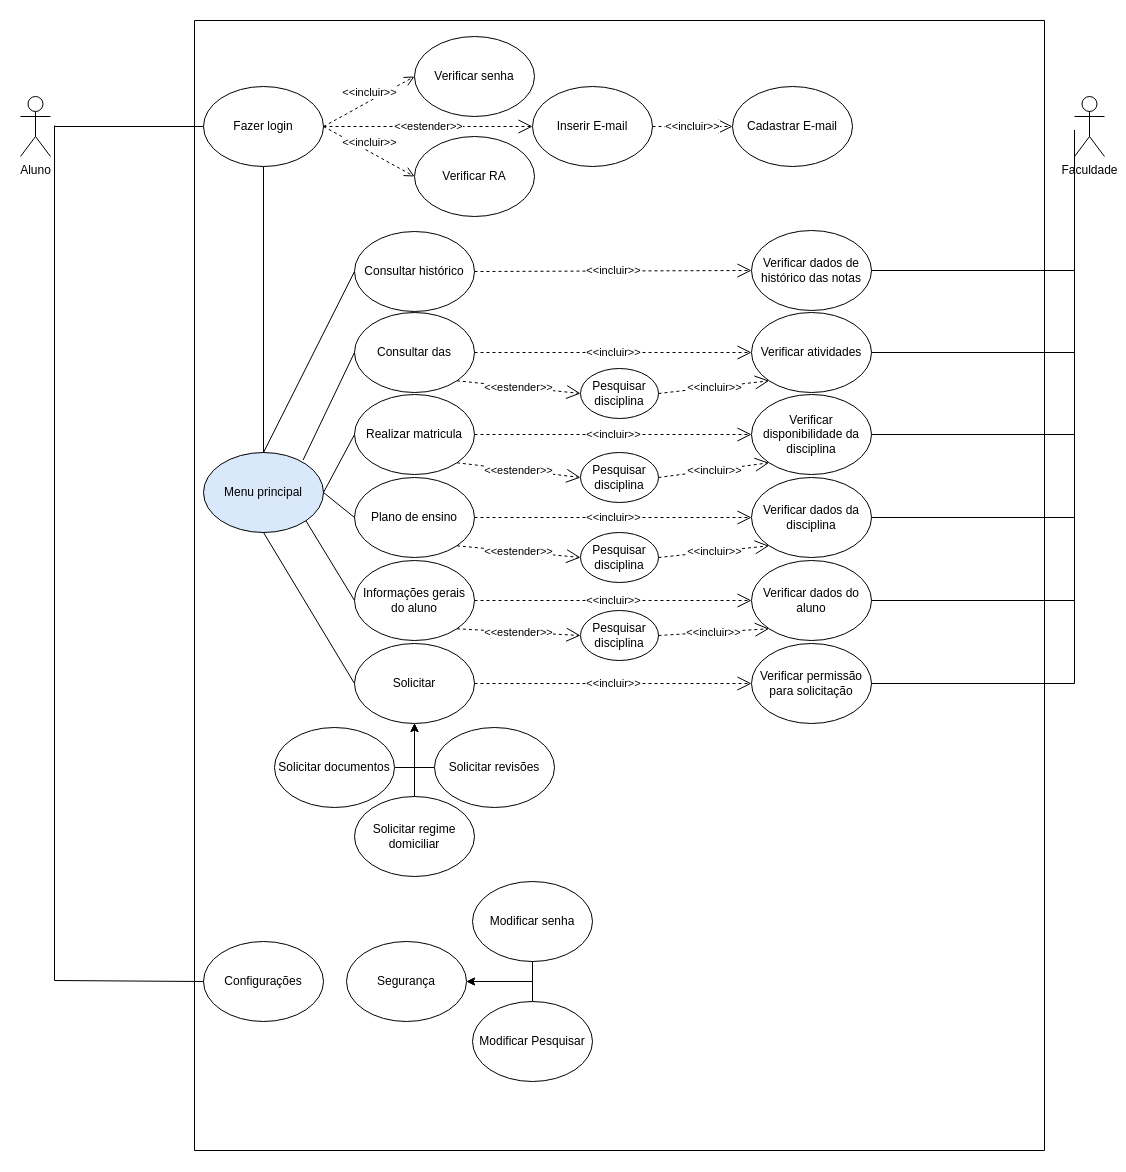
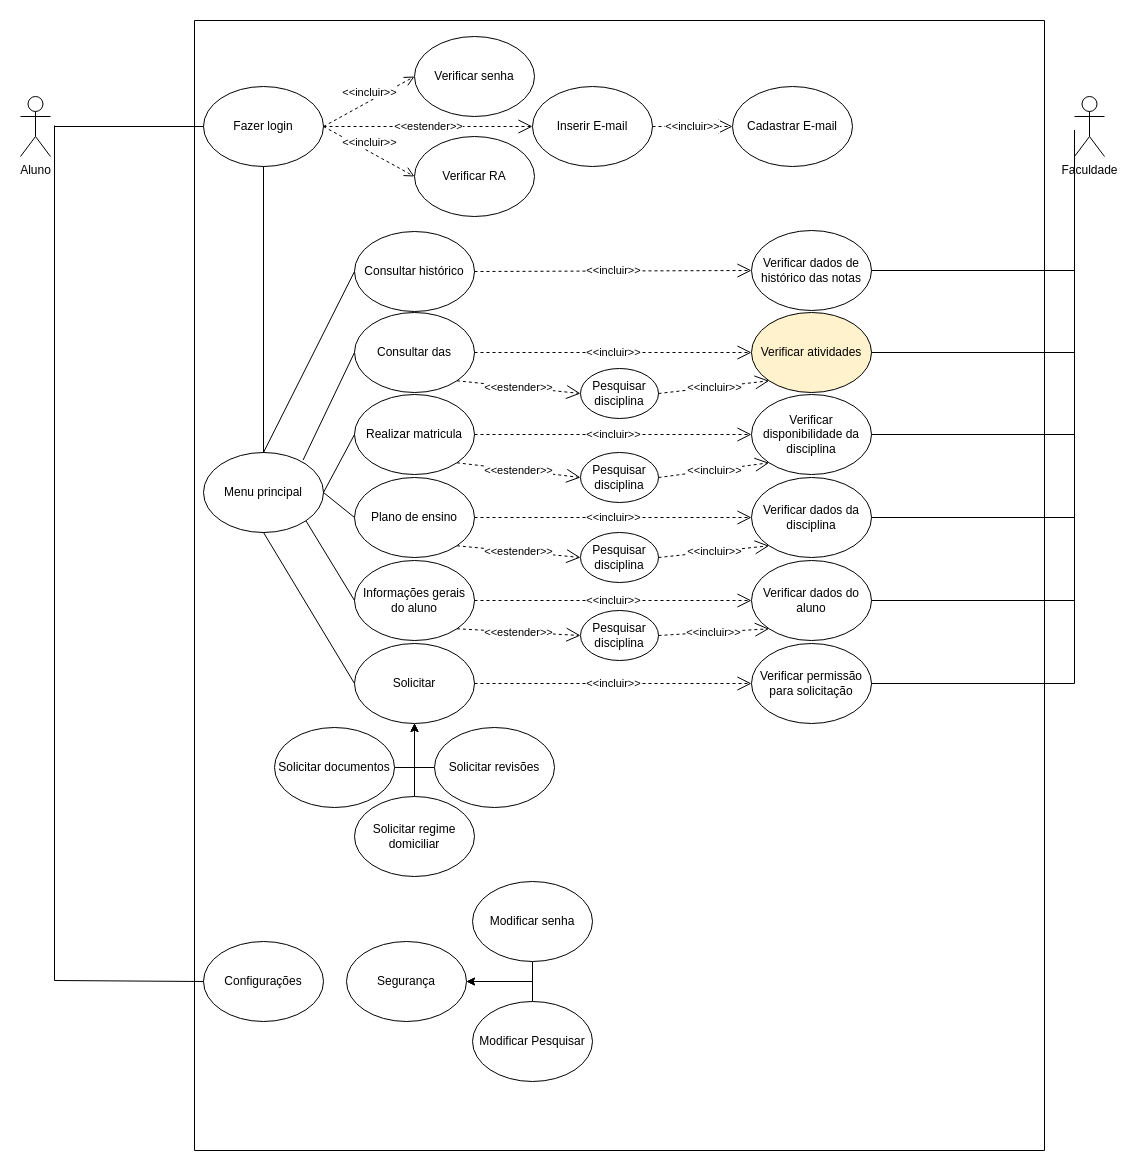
node "Verificar atividades": fillcolor #ffffff -> #fff2cc
node "Menu principal": fillcolor #dae8fc -> #ffffff
